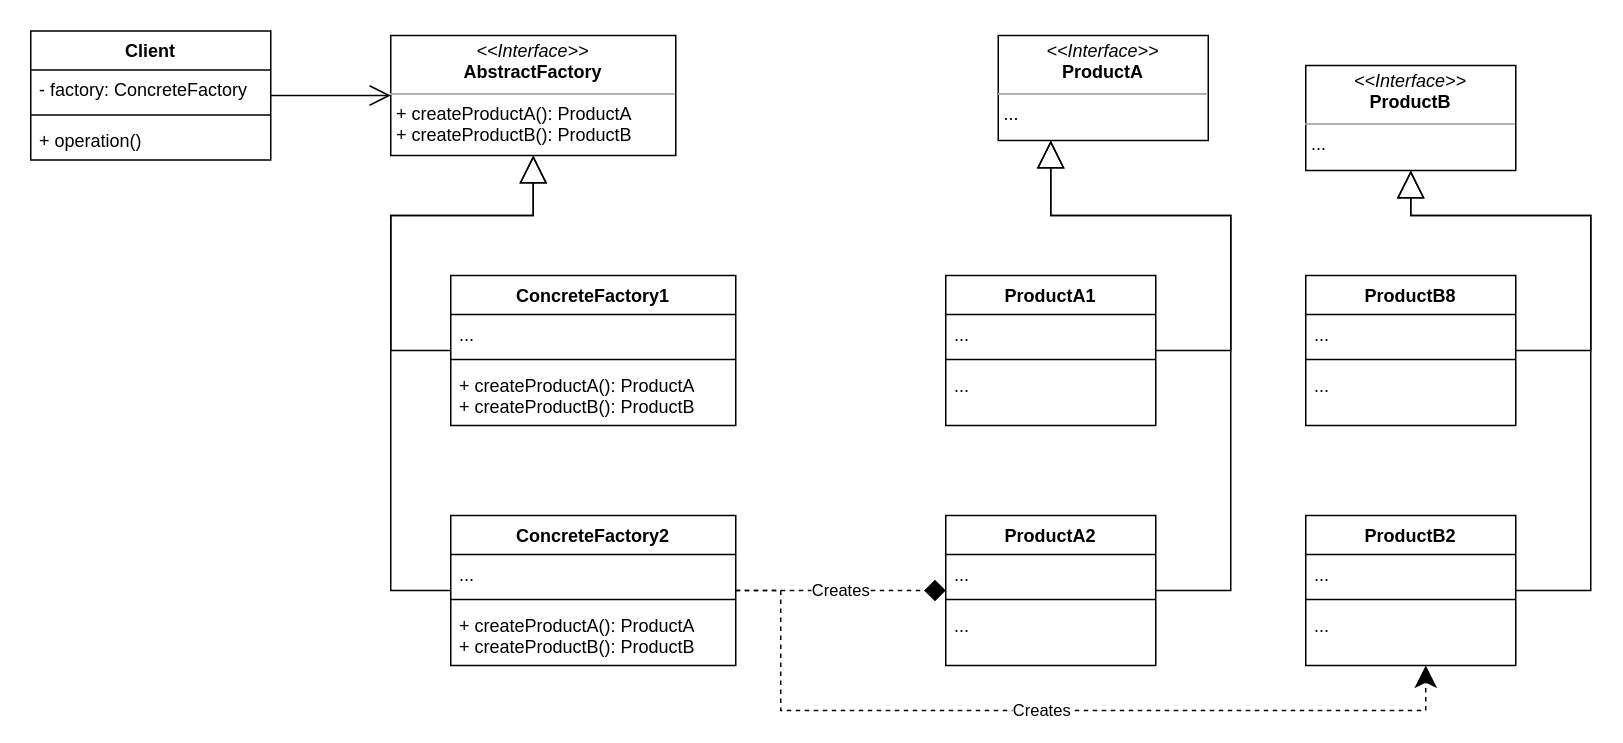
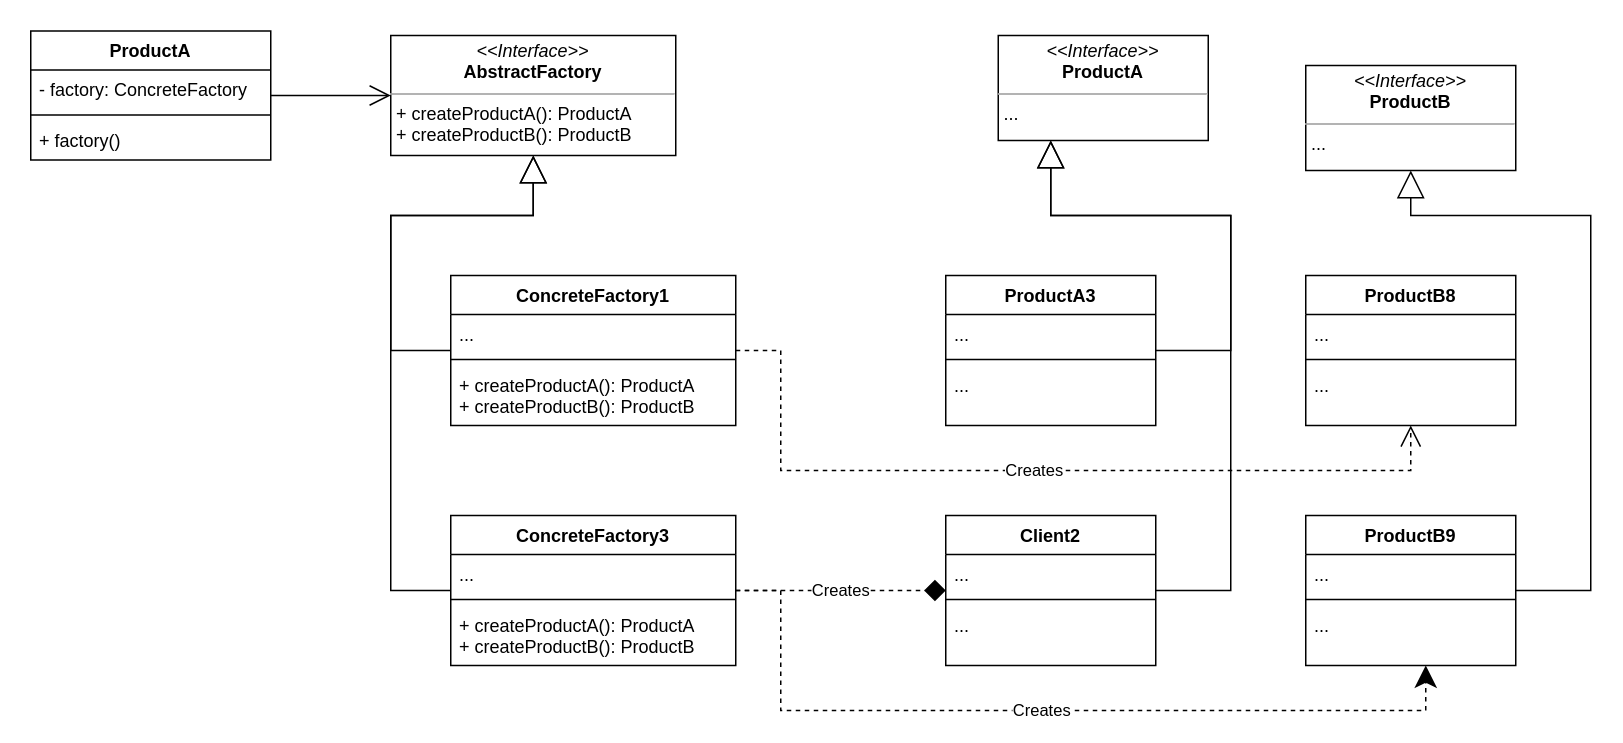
node "Client": label "Client" -> "ProductA"
node "+ operation()": label "+ operation()" -> "+ factory()"
node "ProductA1": label "ProductA1" -> "ProductA3"
edge "ProductB8" -> "<<Interface>> ProductB ...": removed
edge "ConcreteFactory1" -> "ProductB8": added, label "Creates"
node "ConcreteFactory2": label "ConcreteFactory2" -> "ConcreteFactory3"
node "ProductA2": label "ProductA2" -> "Client2"
node "ProductB2": label "ProductB2" -> "ProductB9"
